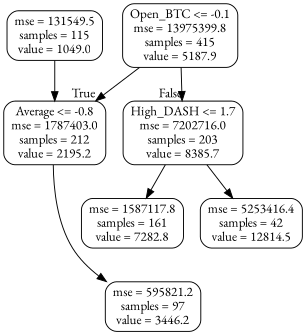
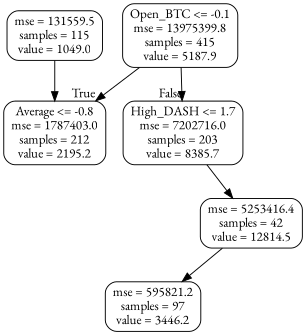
node "mse = 131549.5 samples = 115 value = 1049.0": label "mse = 131549.5 samples = 115 value = 1049.0" -> "mse = 131559.5 samples = 115 value = 1049.0"
node "mse = 1587117.8 samples = 161 value = 7282.8": removed
edge "Average <= -0.8 mse = 1787403.0 samples = 212 value = 2195.2" -> "mse = 595821.2 samples = 97 value = 3446.2": now "mse = 5253416.4 samples = 42 value = 12814.5" -> "mse = 595821.2 samples = 97 value = 3446.2"
